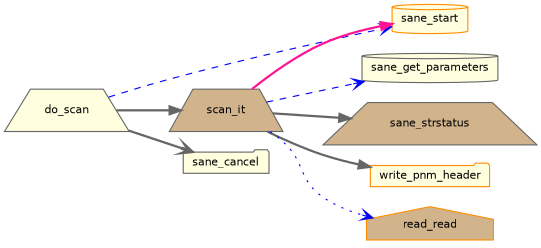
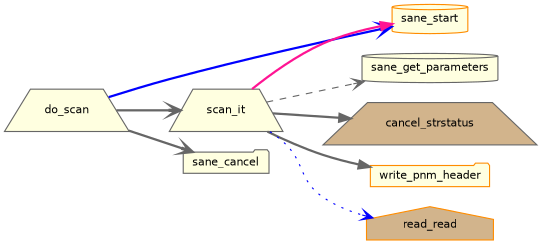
edge "do_scan" -> "sane_start": style dashed -> bold
edge "scan_it" -> "sane_get_parameters": color blue -> gray40
edge "do_scan" -> "scan_it": arrowhead normal -> vee
node "scan_it": fillcolor tan -> lightyellow
node "sane_strstatus": label "sane_strstatus" -> "cancel_strstatus"
